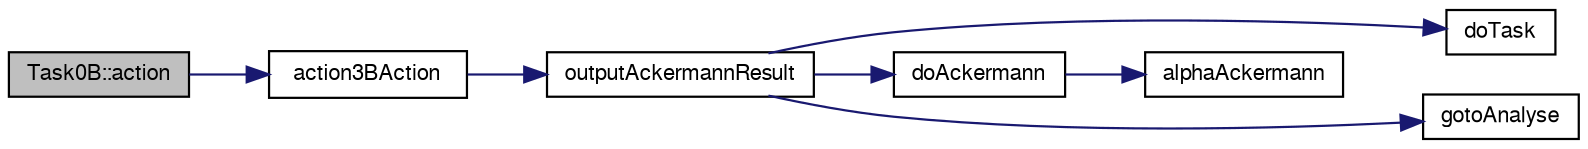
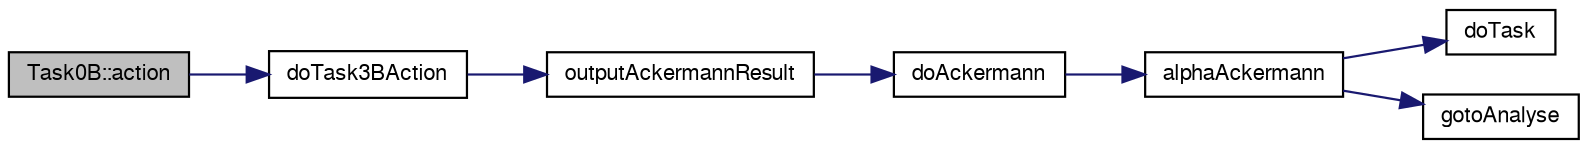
edge "outputAckermannResult" -> "doTask": now "alphaAckermann" -> "doTask"
node "action3BAction": label "action3BAction" -> "doTask3BAction"
edge "outputAckermannResult" -> "gotoAnalyse": now "alphaAckermann" -> "gotoAnalyse"
